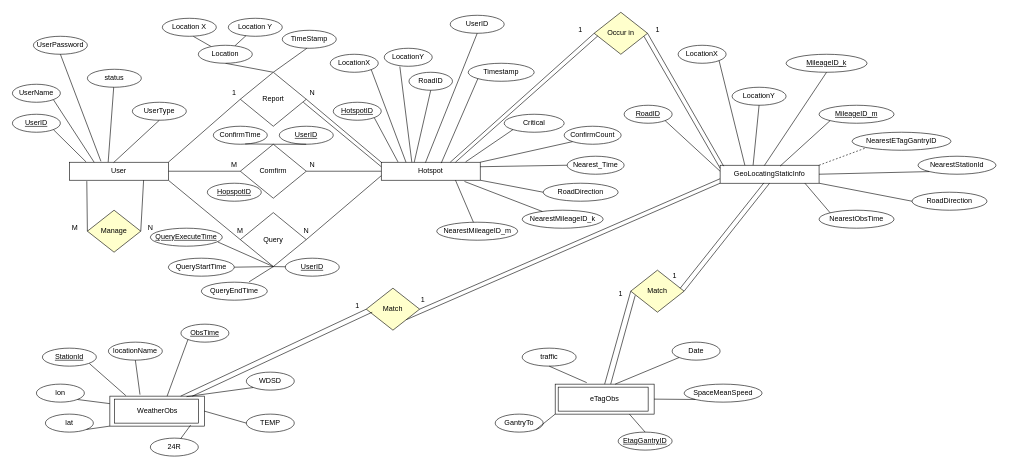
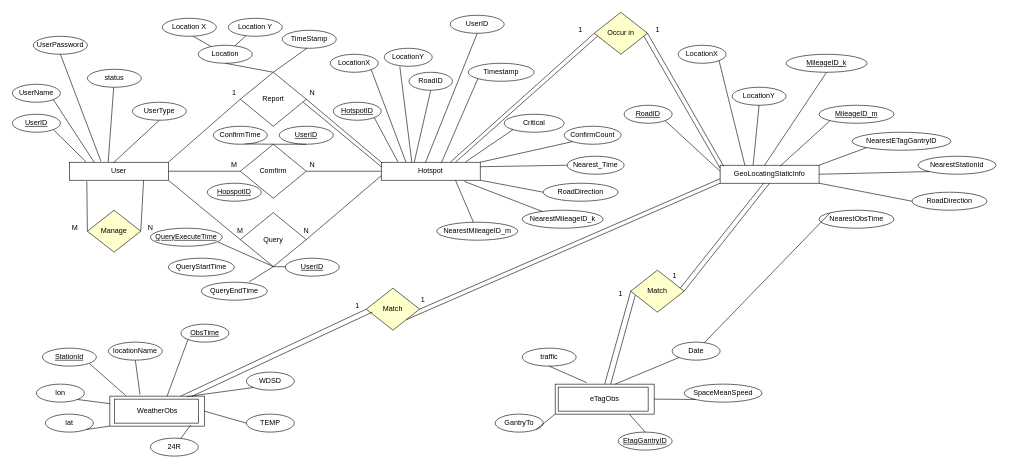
edge "NearestETagGantryID" -- "GeoLocatingStaticInfo": style dashed -> solid
edge "GeoLocatingStaticInfo" -- "NearestObsTime": now "Date" -- "NearestObsTime"
edge "Query" -- "QueryStartTime": removed
